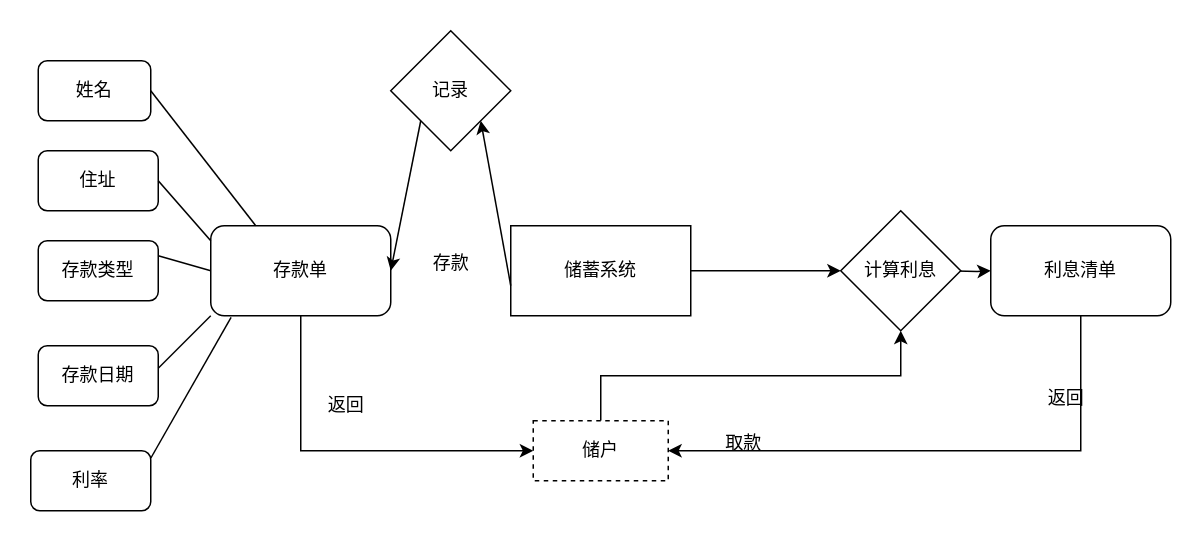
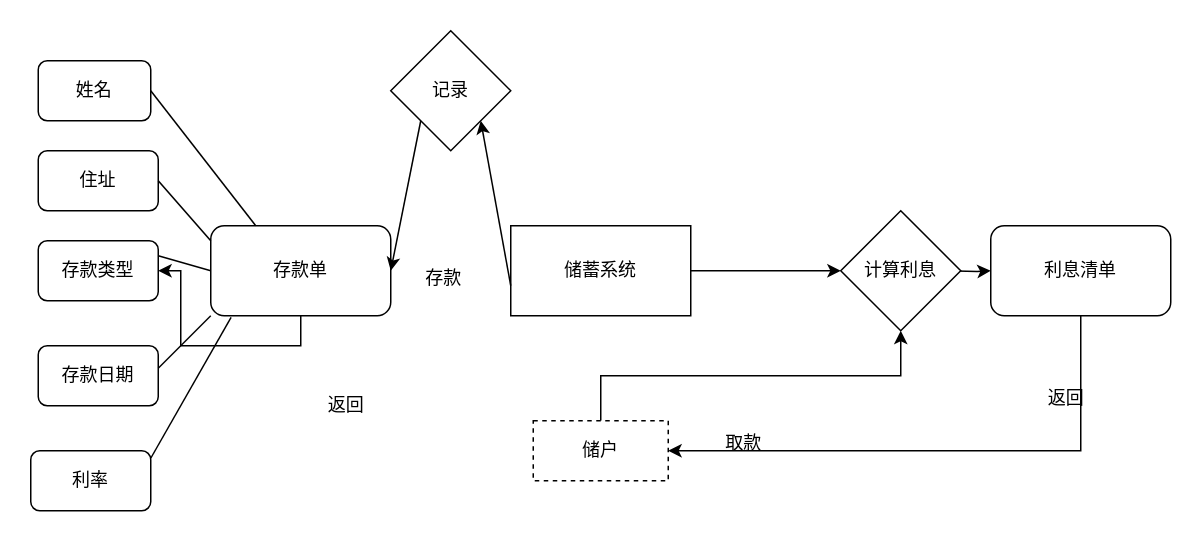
node "存款": moved (451, 263) -> (443, 278)
edge "存款单" -> "储户": now "存款单" -> "存款类型"
